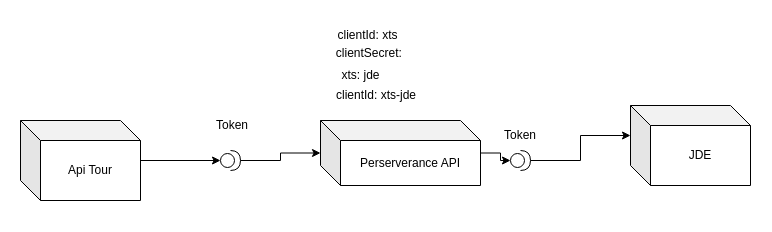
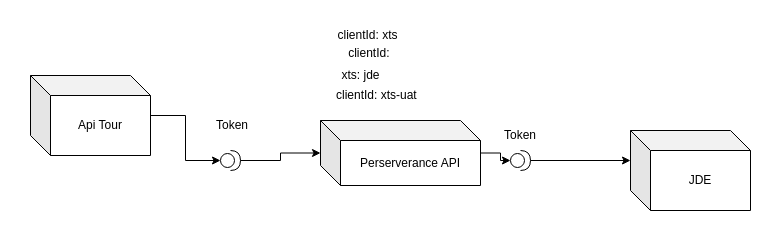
node "clientSecret:": label "clientSecret:" -> "clientId:"
node "clientId: xts-jde": label "clientId: xts-jde" -> "clientId: xts-uat"
node "JDE": moved (691, 146) -> (691, 171)
node "Api Tour": moved (81, 161) -> (91, 116)
